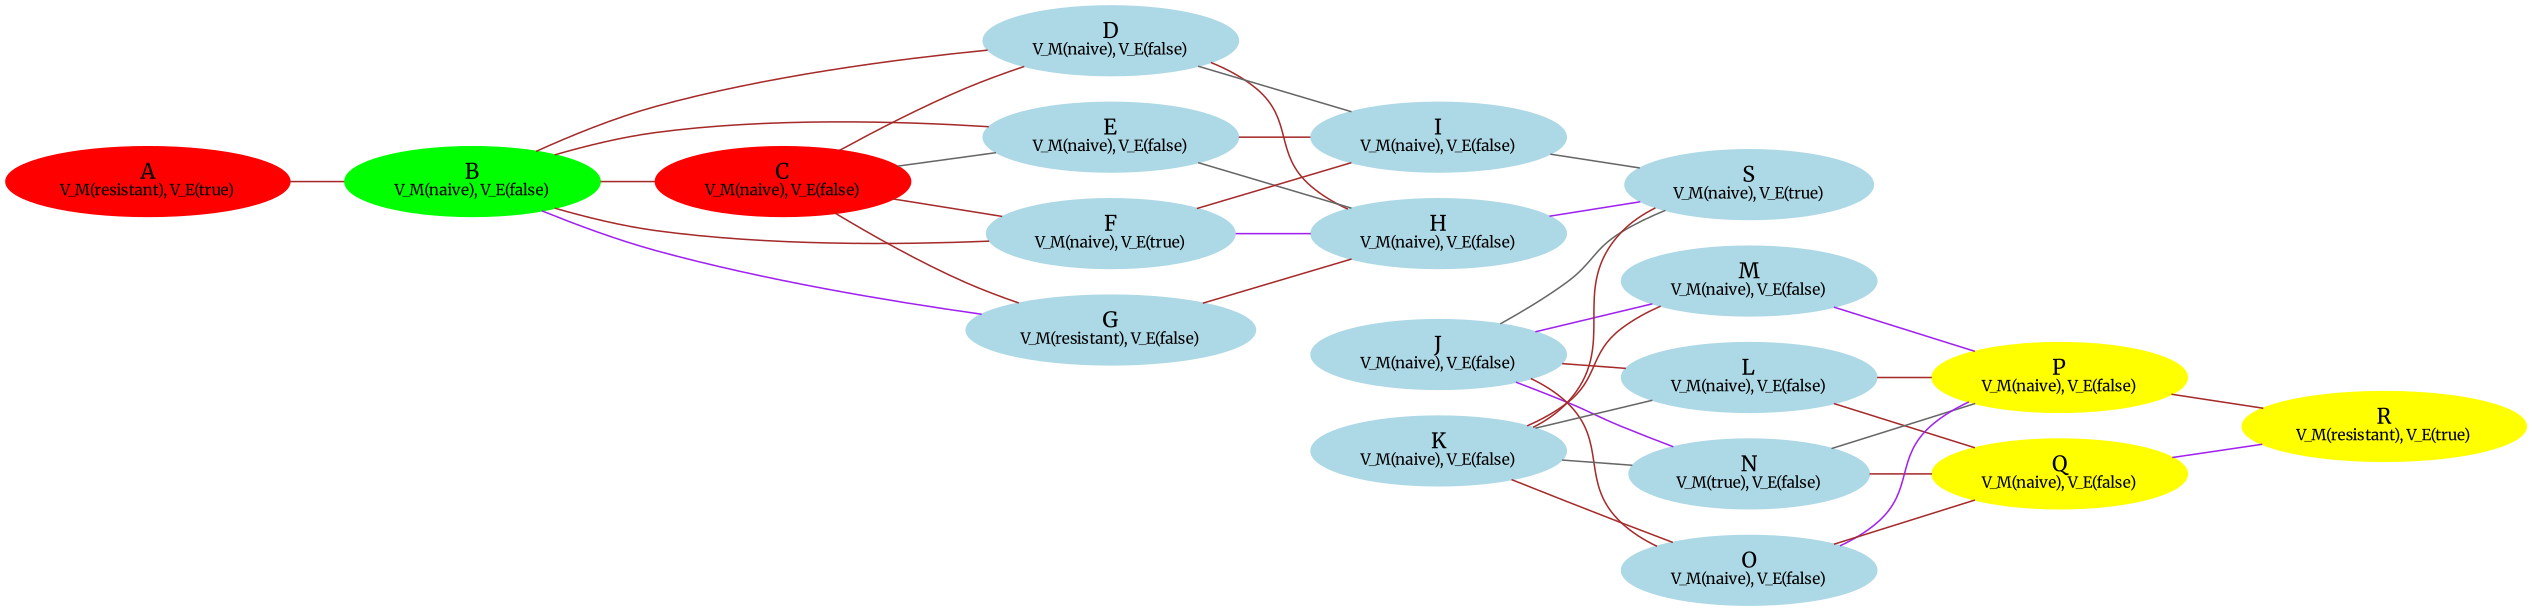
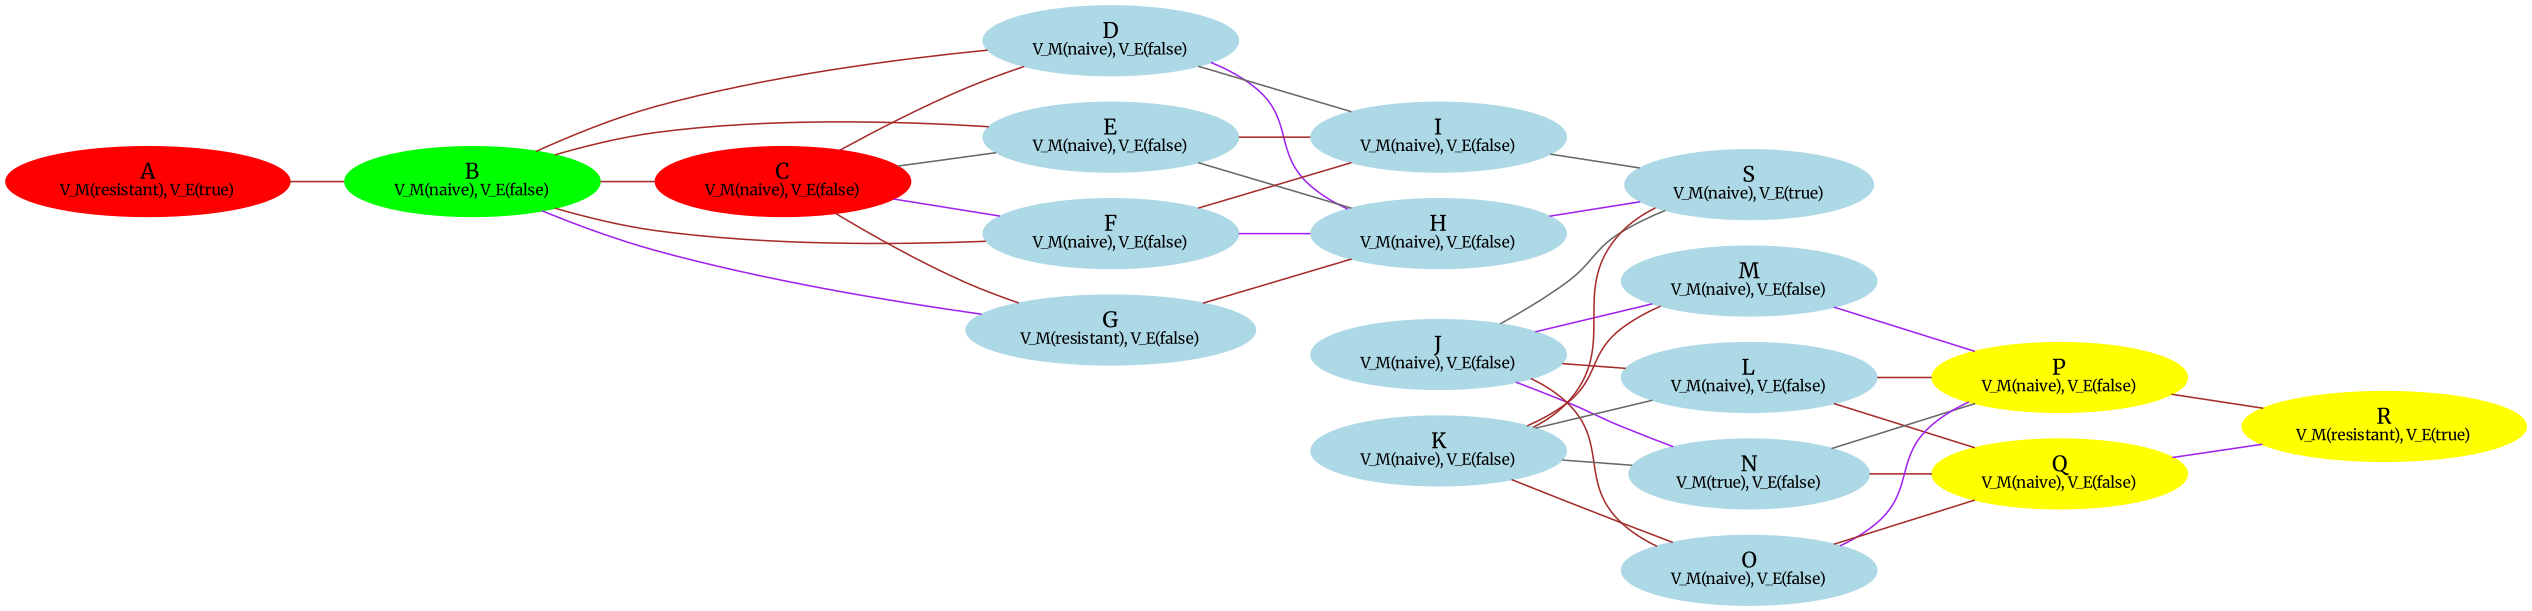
edge "D" -- "H": color brown -> purple
edge "C" -- "F": color brown -> purple
node "F": text "V_M(naive), V_E(true)" -> "V_M(naive), V_E(false)"
